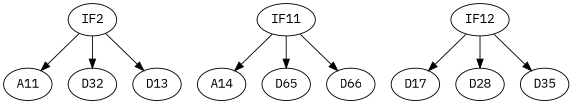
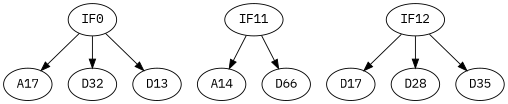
node "IF2": label "IF2" -> "IF0"
node "A11": label "A11" -> "A17"
node "D65": removed
